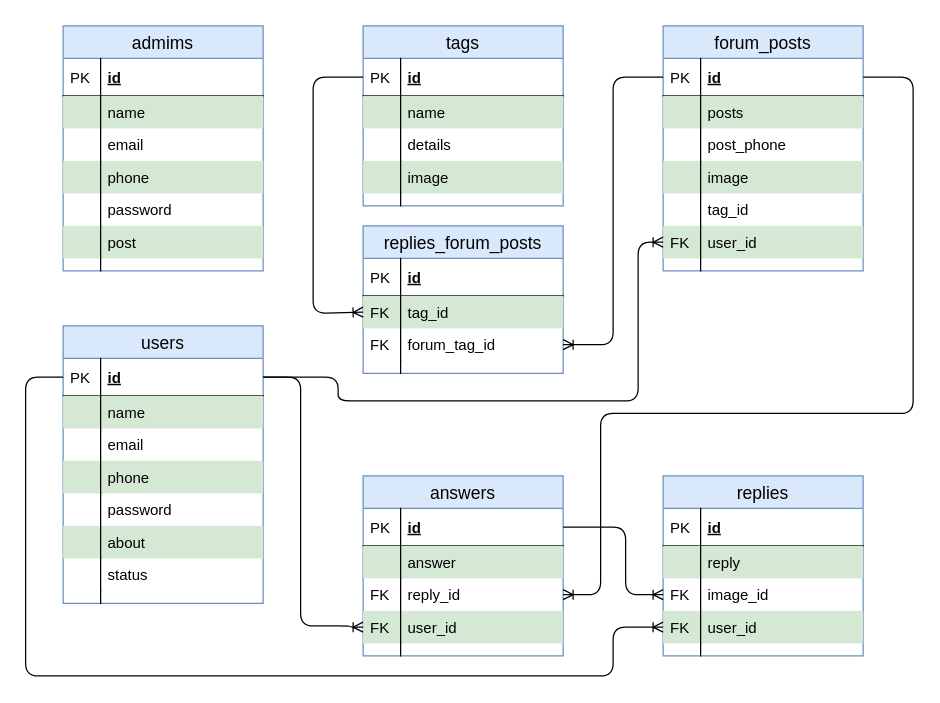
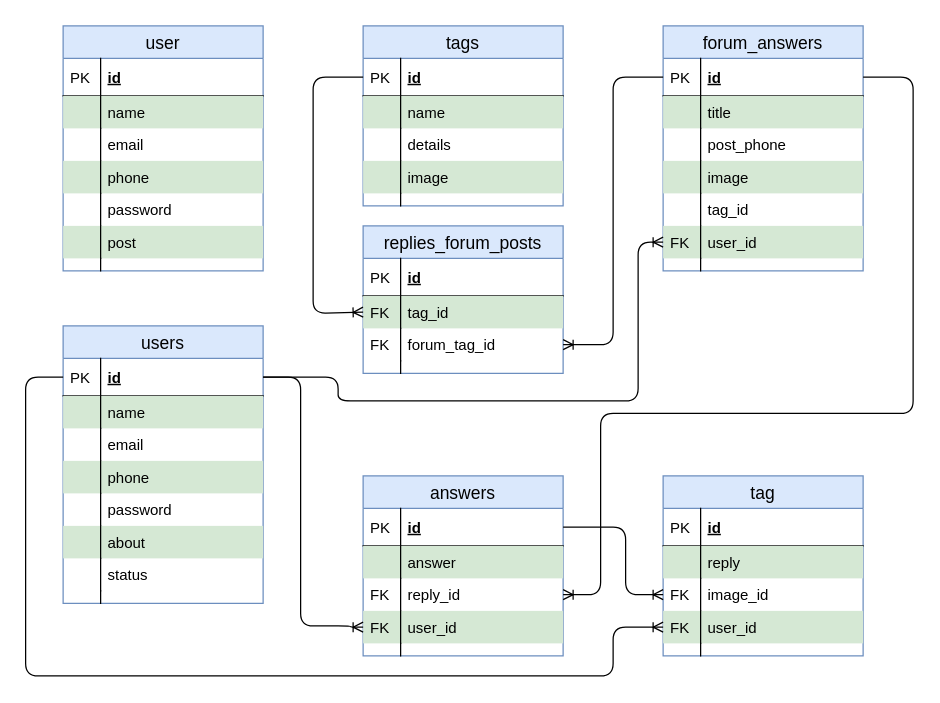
node "admims": label "admims" -> "user"
node "forum_posts": label "forum_posts" -> "forum_answers"
node "posts": label "posts" -> "title"
node "replies": label "replies" -> "tag"
